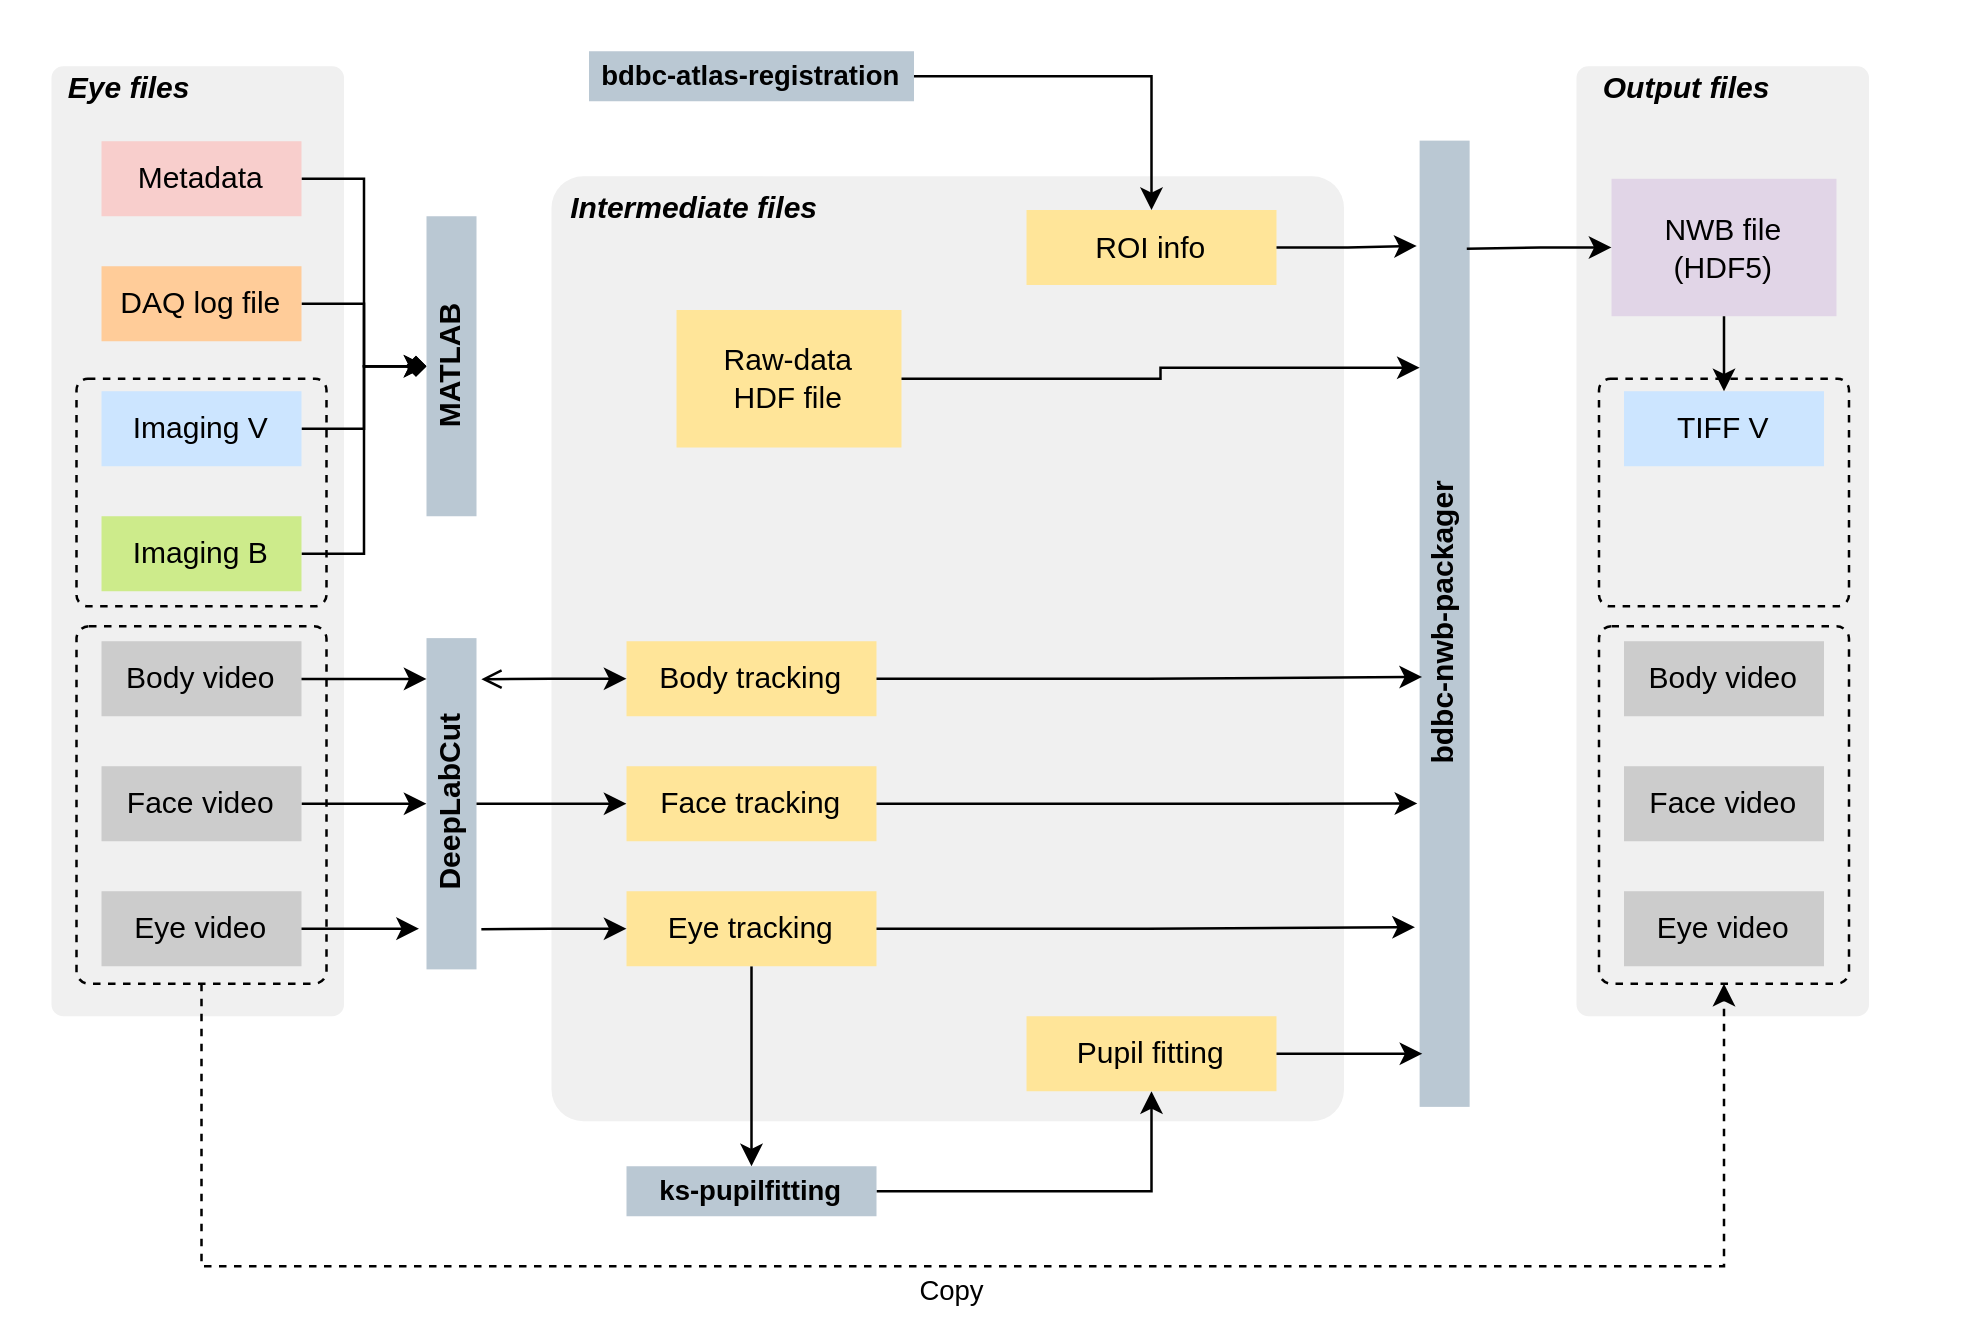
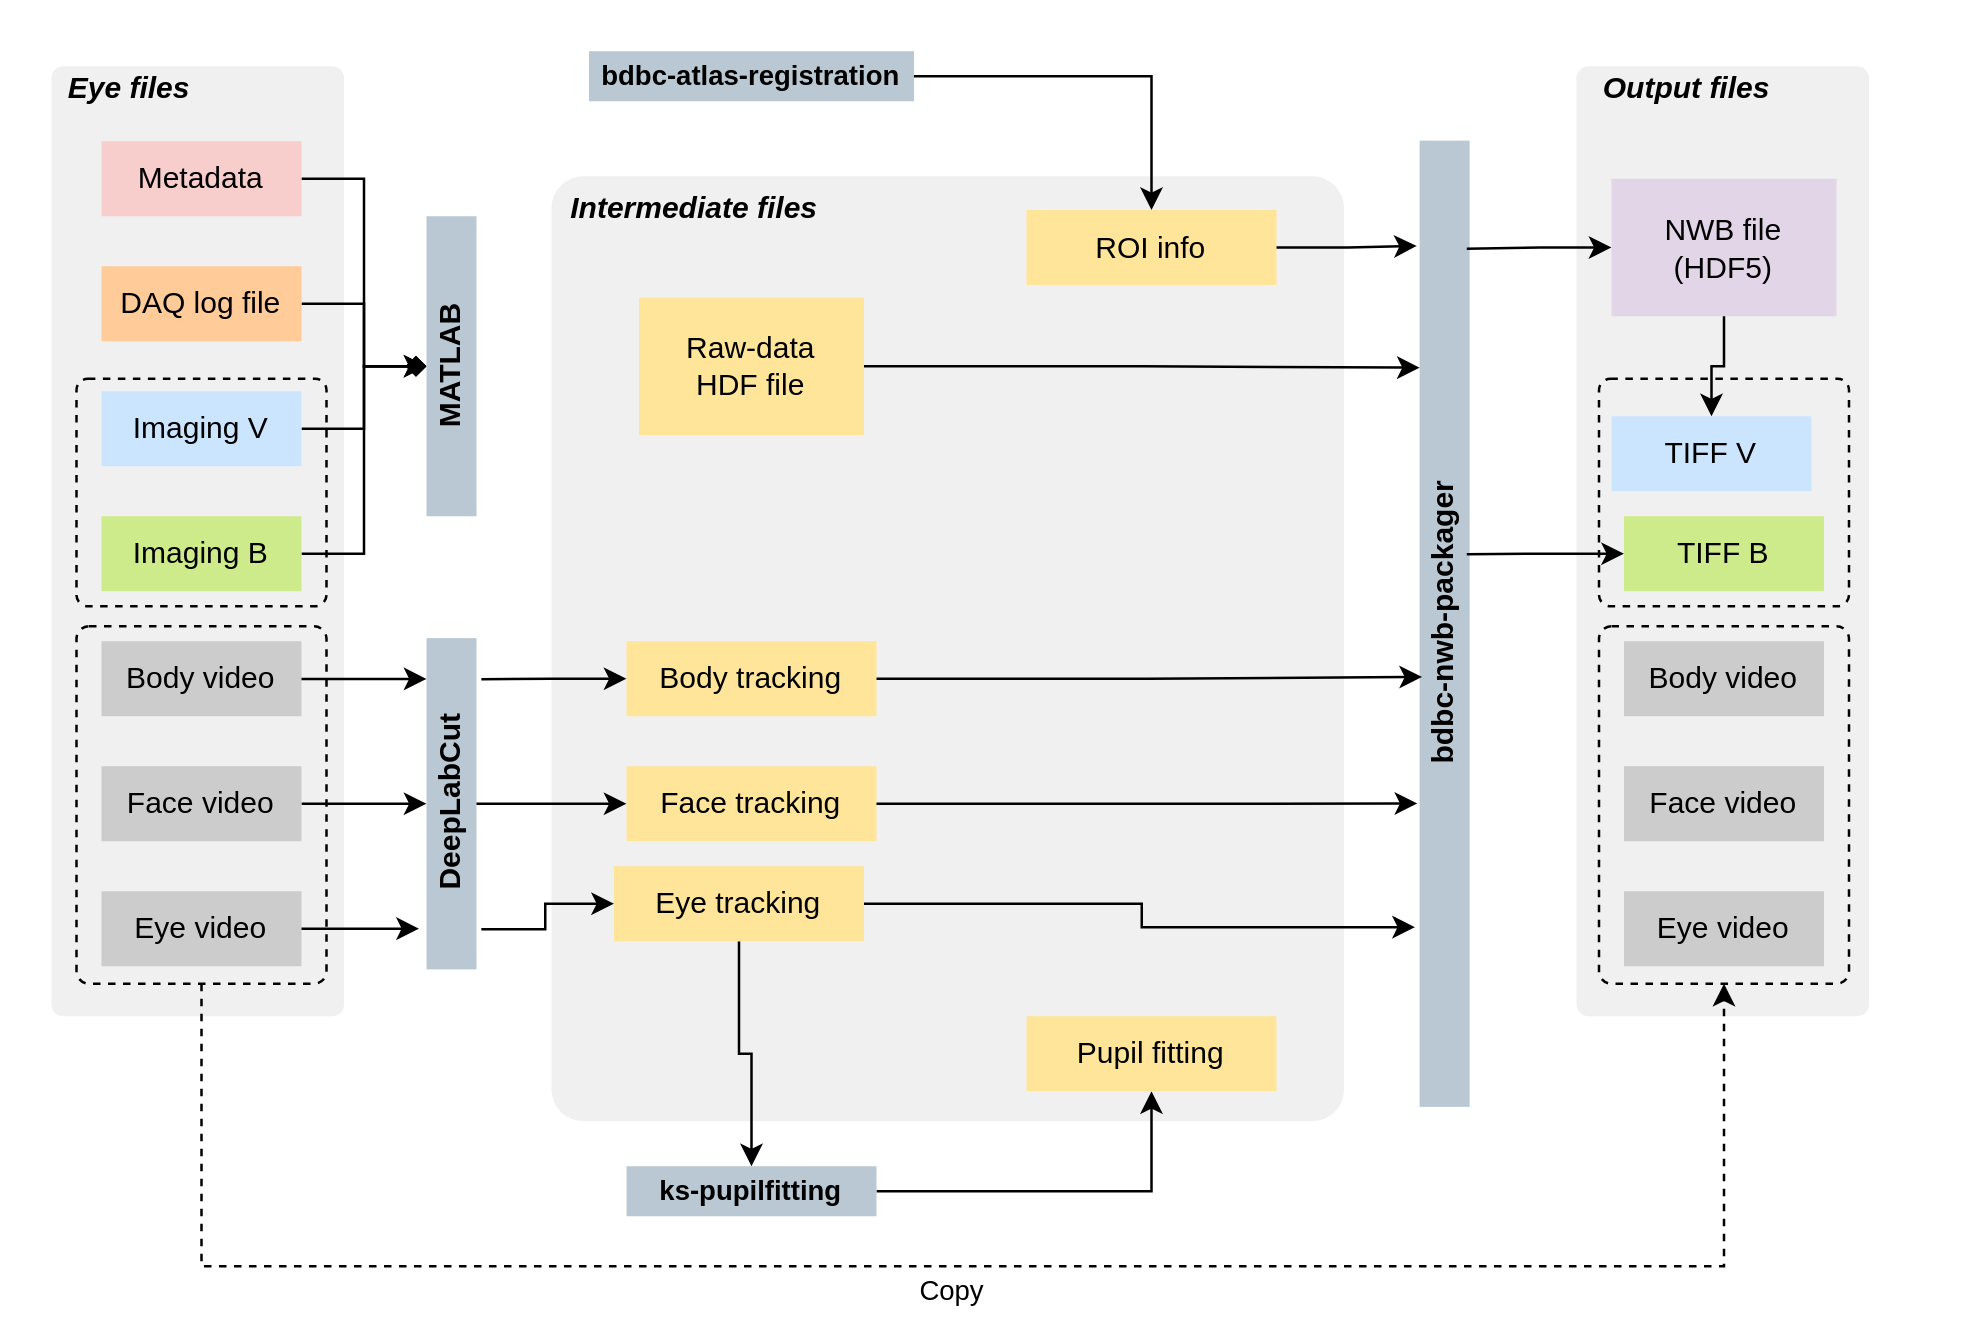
node "Raw-data HDF file": moved (789, 379) -> (751, 366)
node "TIFF V": moved (1724, 429) -> (1711, 454)
edge "bdbc-nwb-packager" -> "TIFF B": added
node "TIFF B": added
edge "Body tracking" -- "DeepLabCut": arrowhead open -> none
node "Eye tracking": moved (751, 929) -> (739, 904)
edge "Pupil fitting" -> "bdbc-nwb-packager": removed
